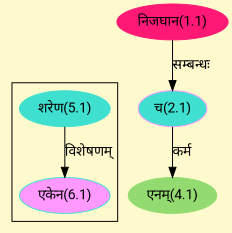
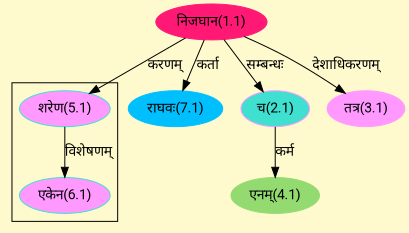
edge "निजघान(1.1)" -> "शरेण(5.1)": added, label "करणम्"
node "शरेण(5.1)": fillcolor #40e0d0 -> #ff99ff
node "राघवः(7.1)": added
node "तत्र(3.1)": added
